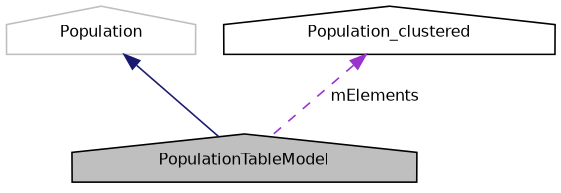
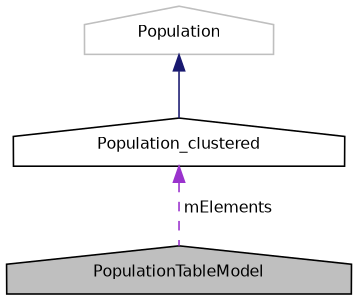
edge "PopulationTableModel" -> "Population": now "Population_clustered" -> "Population"
